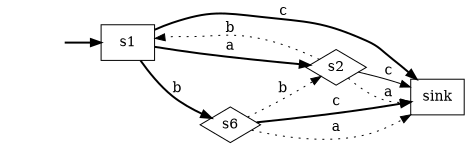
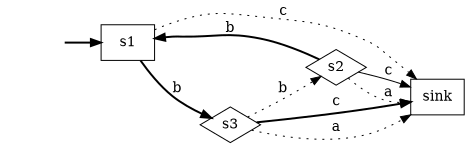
edge "s1" -> "sink": style bold -> dotted
edge "s2" -> "s1": style dotted -> bold
edge "s1" -> "s2": removed, label "a"
node "s6": label "s6" -> "s3"
